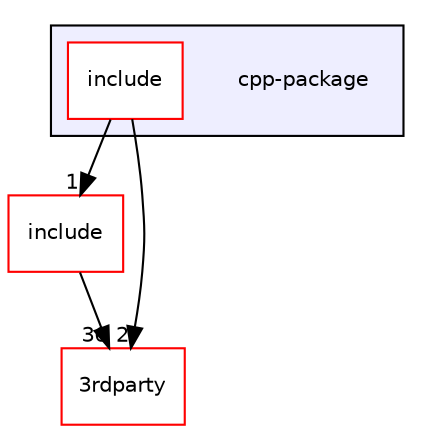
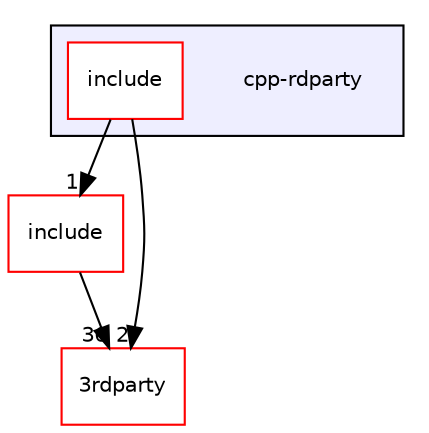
node "cpp-package": label "cpp-package" -> "cpp-rdparty"
